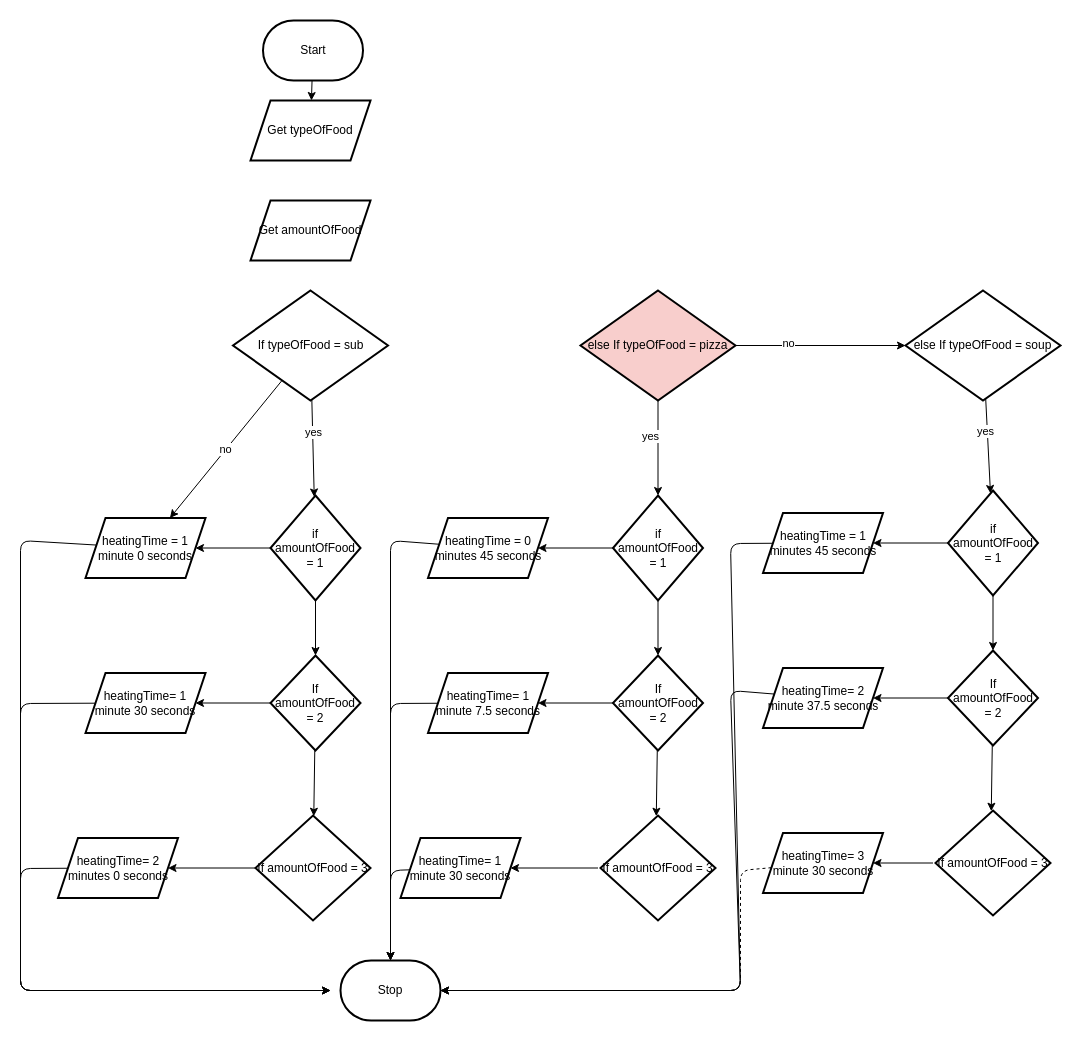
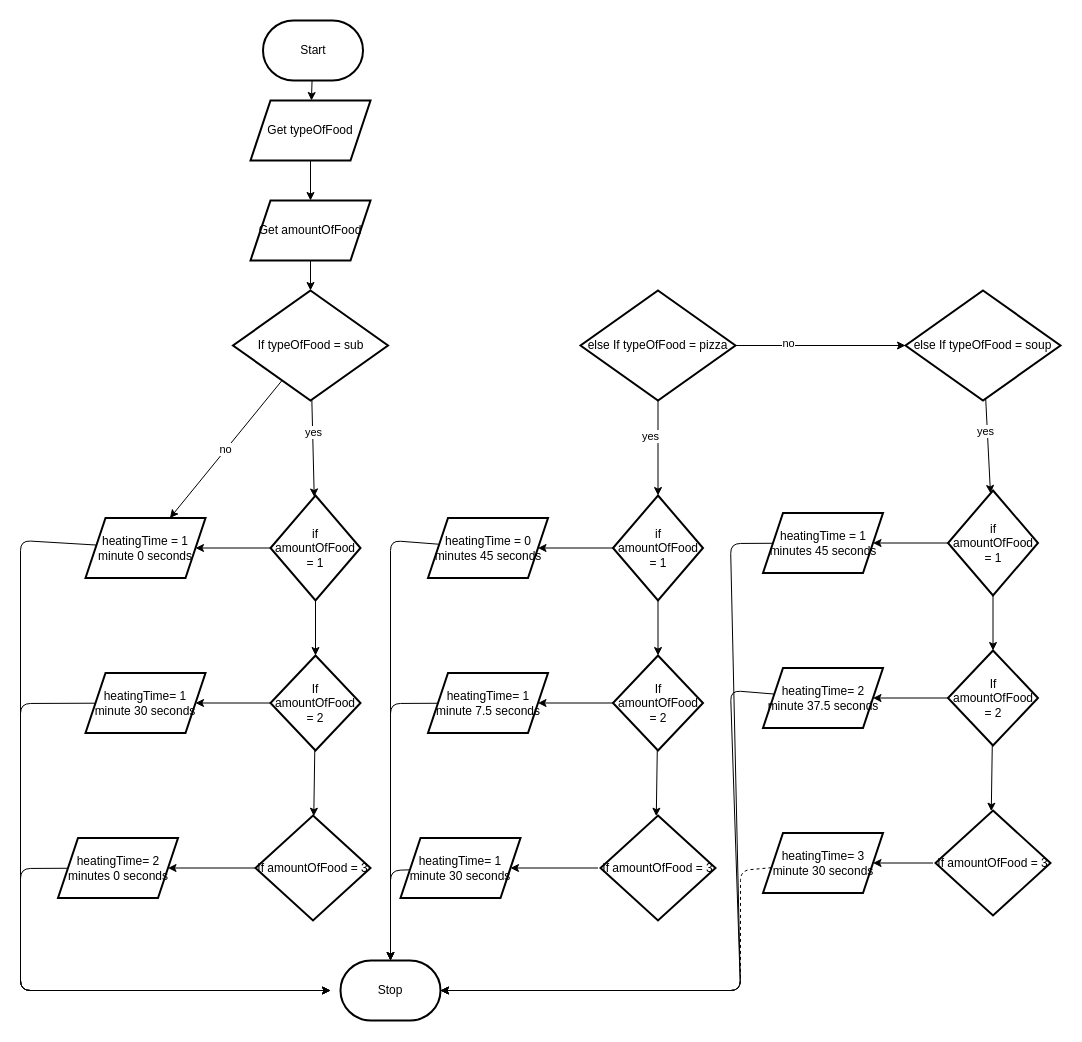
edge "Get typeOfFood" -> "Get amountOfFood": added
edge "Get amountOfFood" -> "If typeOfFood = sub": added
node "else If typeOfFood = pizza": fillcolor #f8cecc -> #ffffff
